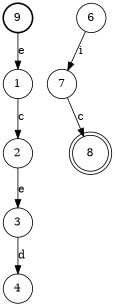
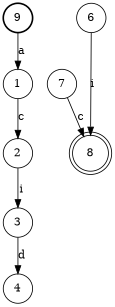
edge "6" -> "7": now "6" -> "8"
edge "9" -> "1": label "e" -> "a"
edge "2" -> "3": label "e" -> "i"
